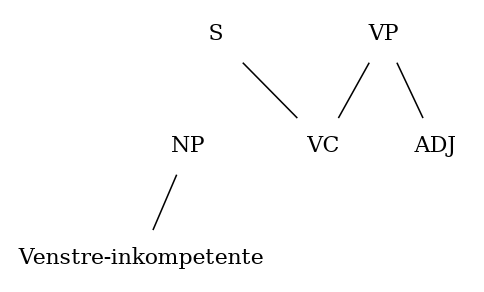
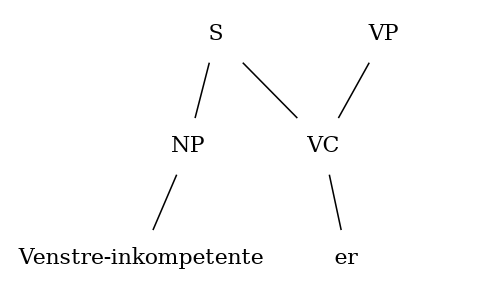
edge "S" -- "NP": added
node "ADJ": removed
node "er": added
